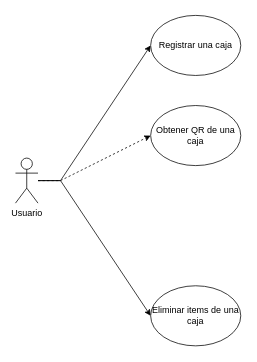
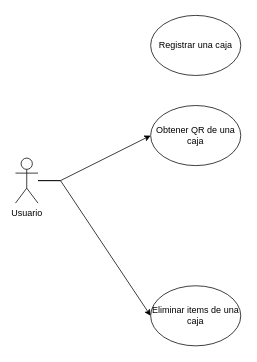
edge "Usuario" -> "Registrar una caja": removed
edge "Usuario" -> "Obtener QR de una caja": style dashed -> solid
